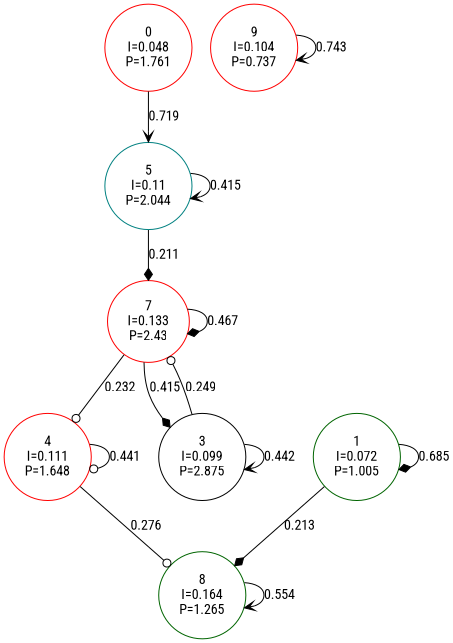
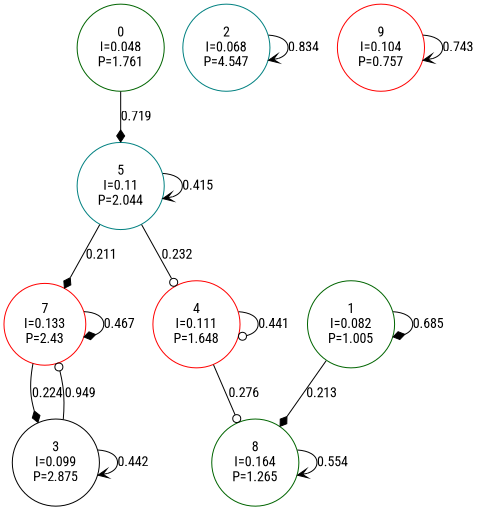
node "0 I=0.048 P=1.761": color red -> darkgreen
node "2 I=0.068 P=4.547": added
node "9 I=0.104 P=0.737": label "9 I=0.104 P=0.737" -> "9 I=0.104 P=0.757"
edge "0 I=0.048 P=1.761" -> "5 I=0.11 P=2.044": arrowhead vee -> diamond
edge "7 I=0.133 P=2.43" -> "4 I=0.111 P=1.648": now "5 I=0.11 P=2.044" -> "4 I=0.111 P=1.648"
edge "7 I=0.133 P=2.43" -> "3 I=0.099 P=2.875": label "0.415" -> "0.224"
edge "3 I=0.099 P=2.875" -> "7 I=0.133 P=2.43": label "0.249" -> "0.949"
node "1 I=0.072 P=1.005": label "1 I=0.072 P=1.005" -> "1 I=0.082 P=1.005"
